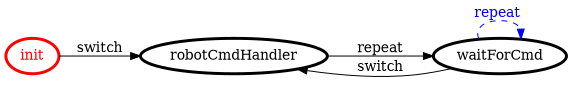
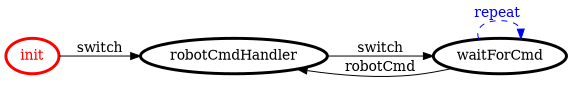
edge "robotCmdHandler" -> "waitForCmd": label "repeat" -> "switch"
edge "waitForCmd" -> "robotCmdHandler": label "switch" -> "robotCmd"
